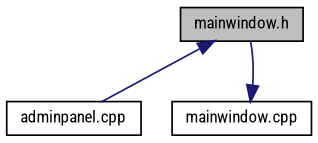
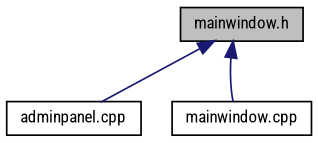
edge "mainwindow.h" -> "mainwindow.cpp": reversed
